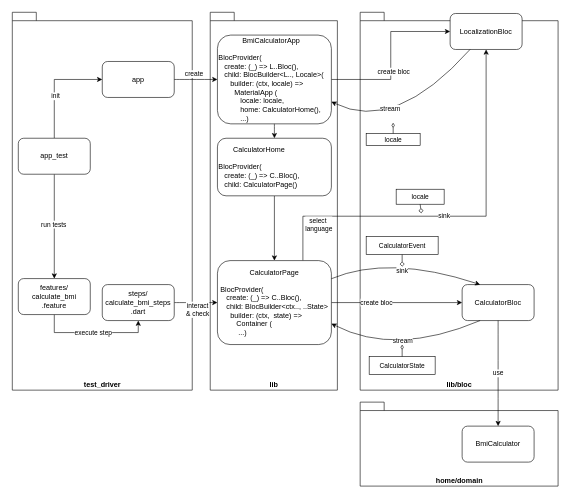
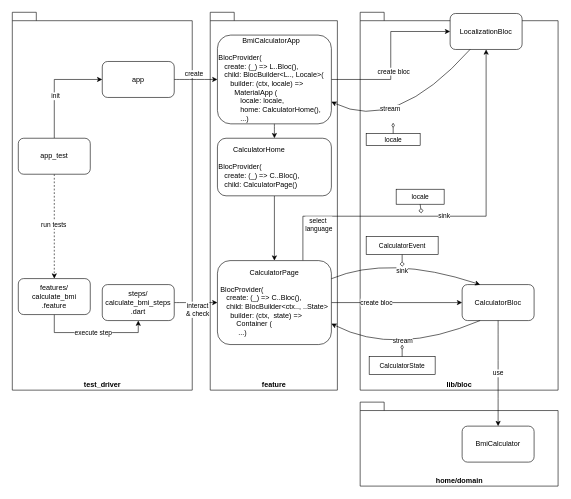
edge "app_test" -> "features/ calculate_bmi .feature": style solid -> dashed
node "lib": label "lib" -> "feature"
